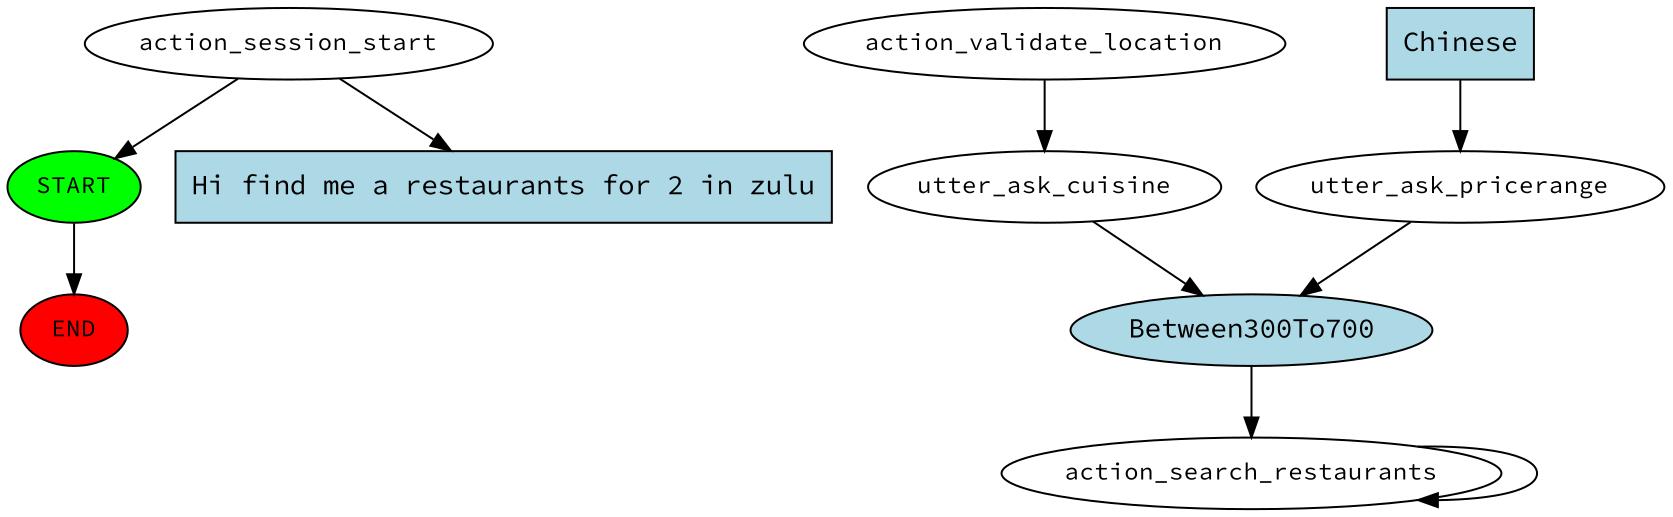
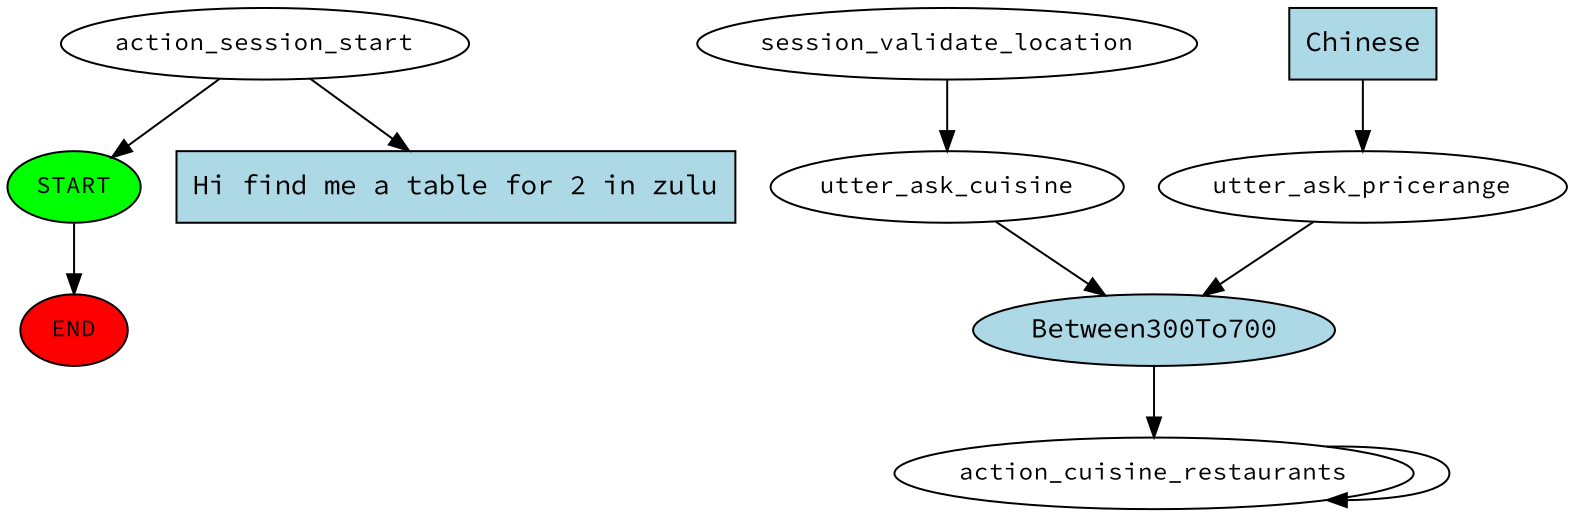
node "action_validate_location": label "action_validate_location" -> "session_validate_location"
node "Hi find me a restaurants for 2 in zulu": label "Hi find me a restaurants for 2 in zulu" -> "Hi find me a table for 2 in zulu"
node "action_search_restaurants": label "action_search_restaurants" -> "action_cuisine_restaurants"
